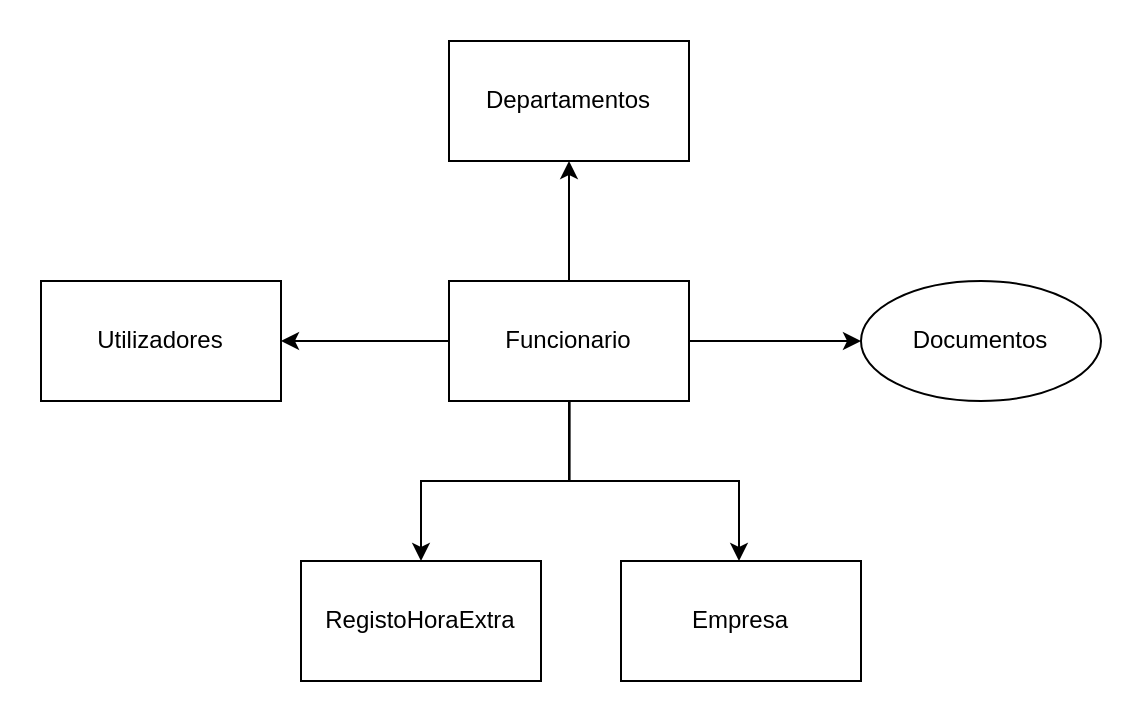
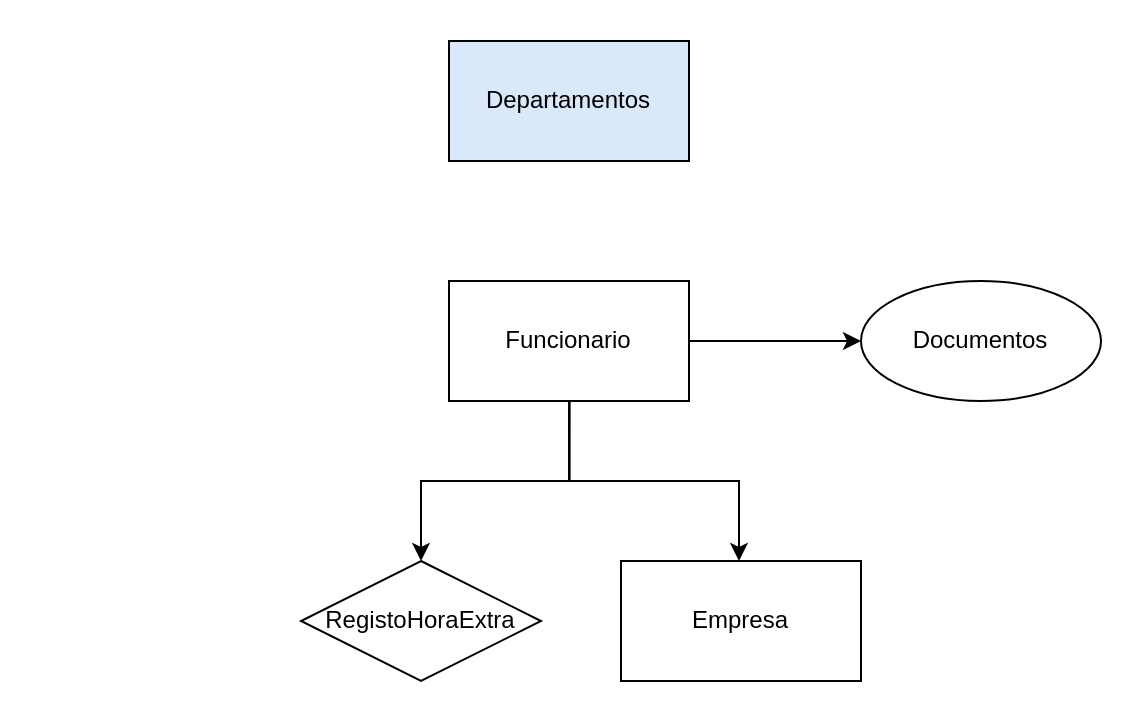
node "Departamentos": fillcolor #ffffff -> #dae8fc
edge "Funcionario" -> "Departamentos": removed
node "Utilizadores": removed
edge "Funcionario" -> "Utilizadores": removed
node "RegistoHoraExtra": shape rectangle -> diamond
